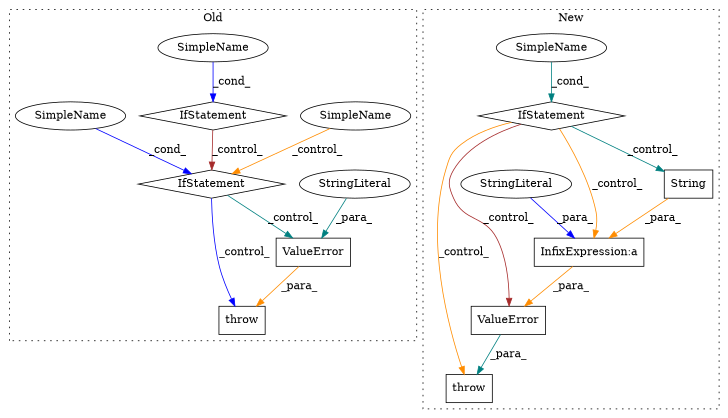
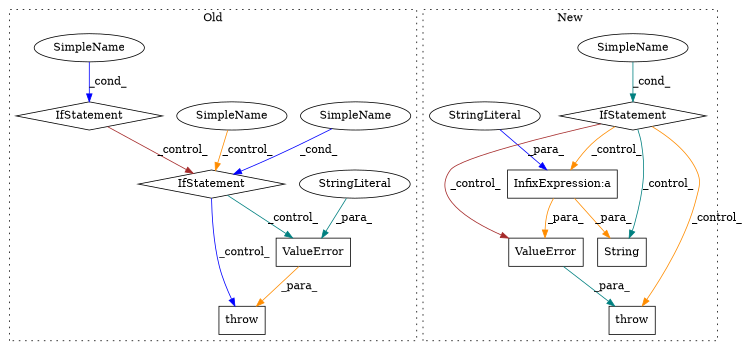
edge "String" -> "InfixExpression:a": reversed
